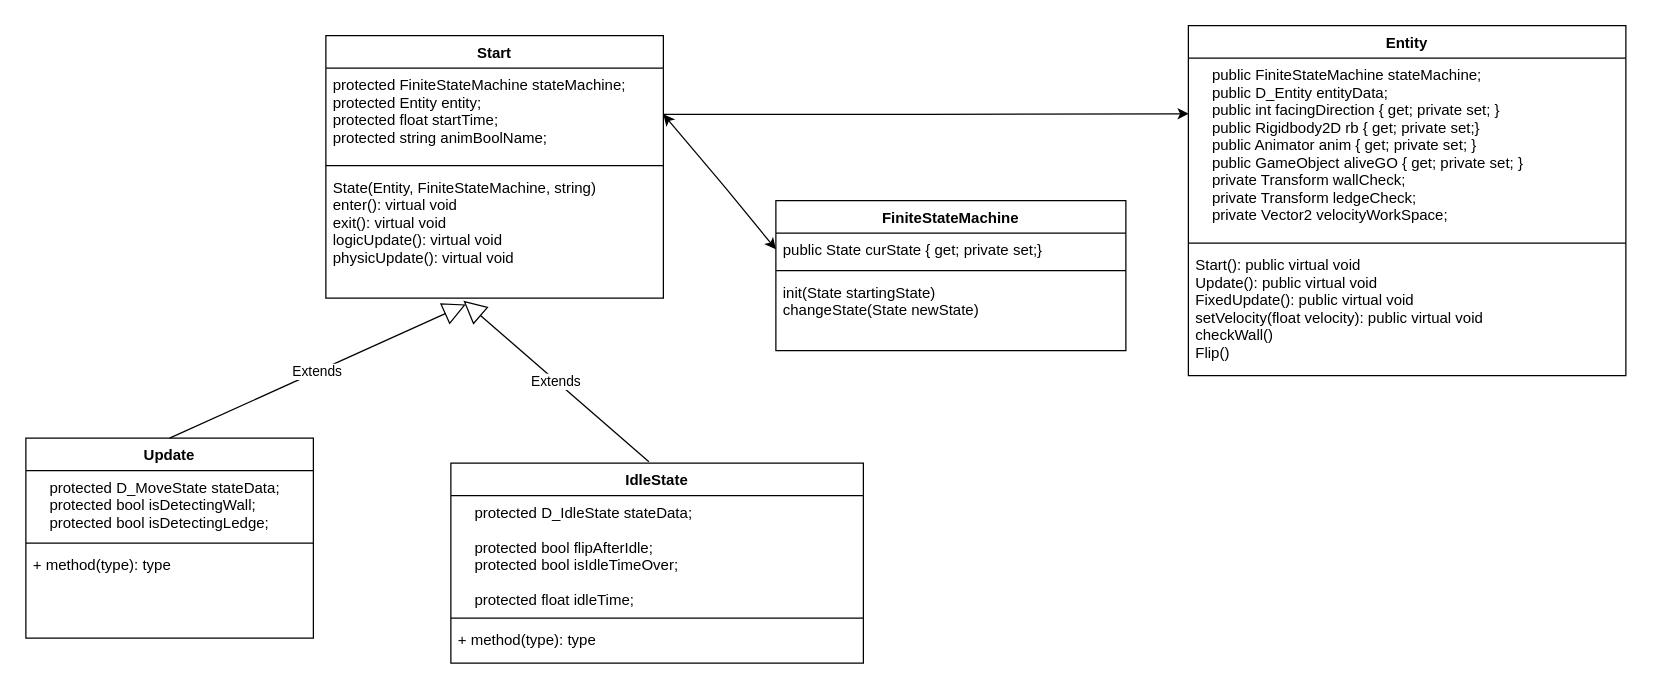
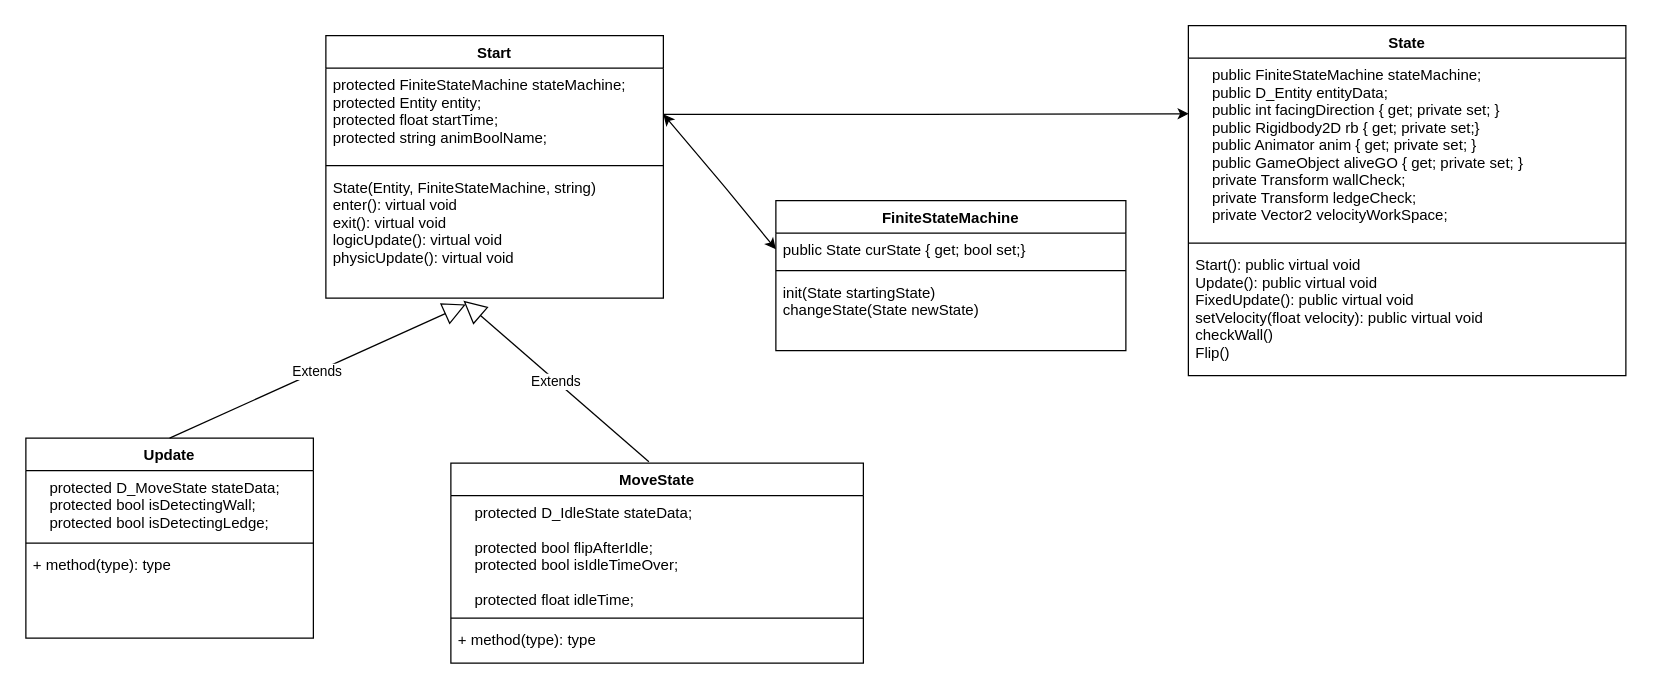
node "Entity": label "Entity" -> "State"
node "public State curState { get; private set;}": label "public State curState { get; private set;}" -> "public State curState { get; bool set;}"
node "IdleState": label "IdleState" -> "MoveState"
